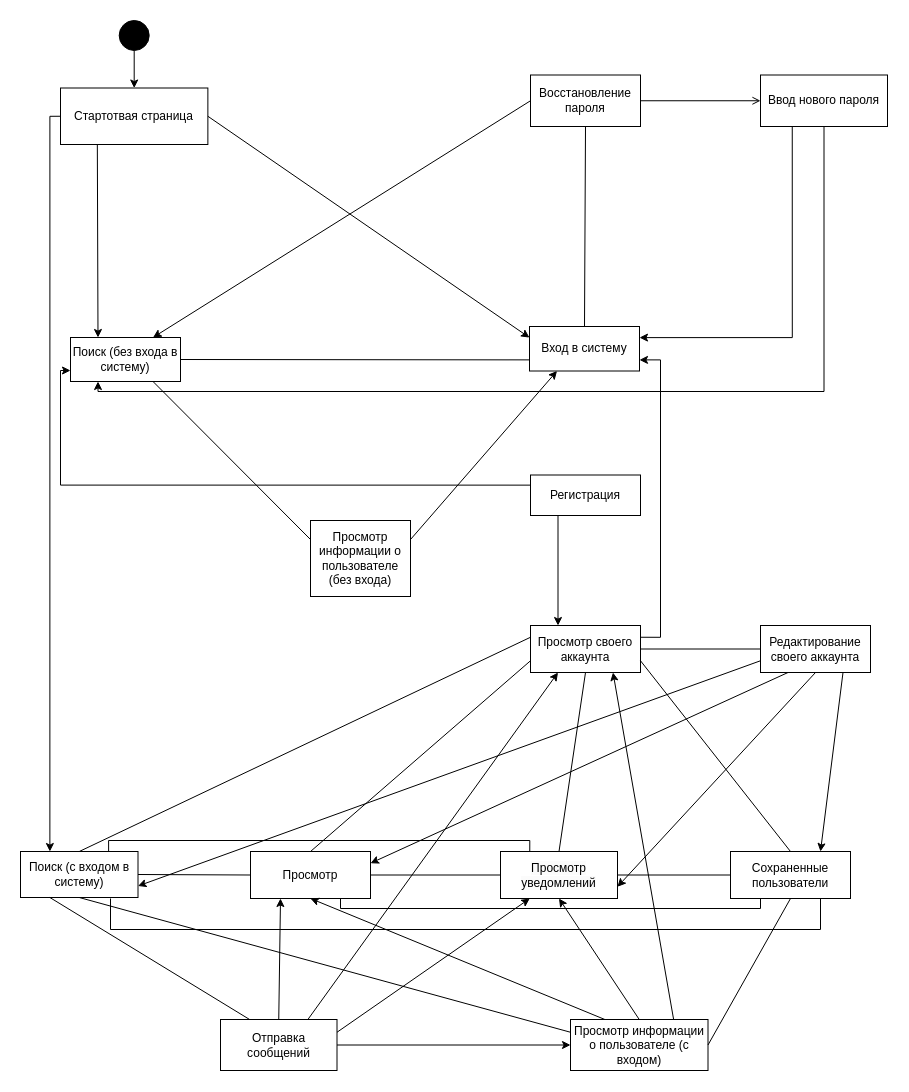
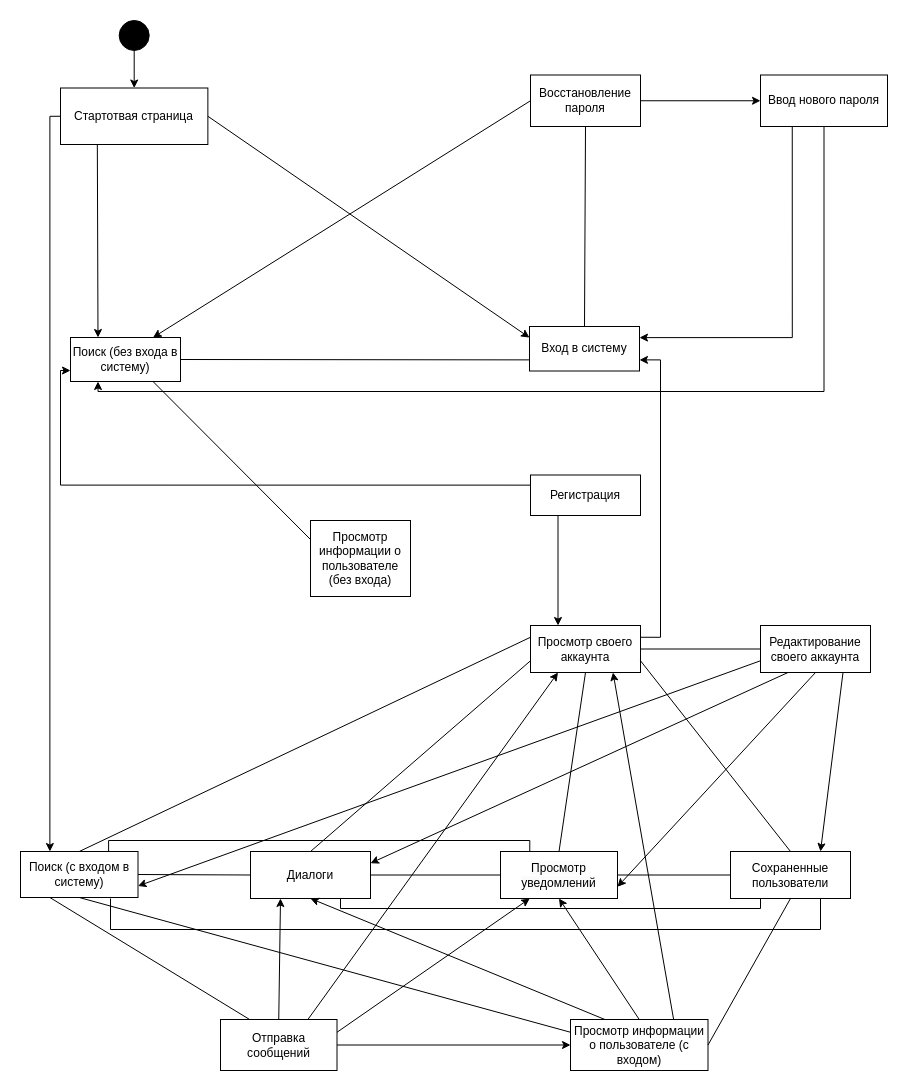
edge "Восстановление пароля" -> "Ввод нового пароля": arrowhead open -> classic
edge "Просмотр информации о пользователе (без входа)" -> "Вход в систему": removed
node "Просмотр": label "Просмотр" -> "Диалоги"
